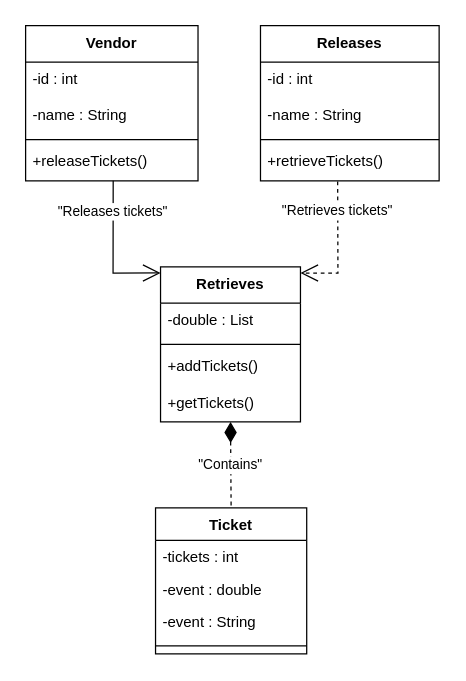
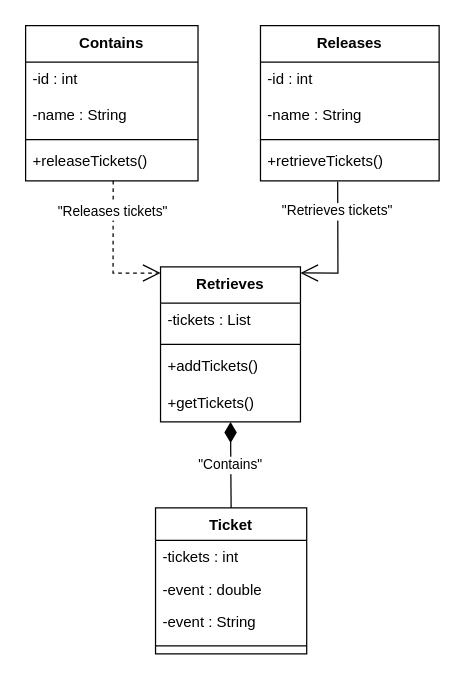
node "Vendor": label "Vendor" -> "Contains"
edge "+retrieveTickets()" -> "Retrieves": style dashed -> solid
edge "+releaseTickets()" -> "Retrieves": style solid -> dashed
node "-double : List": label "-double : List" -> "-tickets : List"
edge "Ticket" -> "Retrieves": style dashed -> solid
